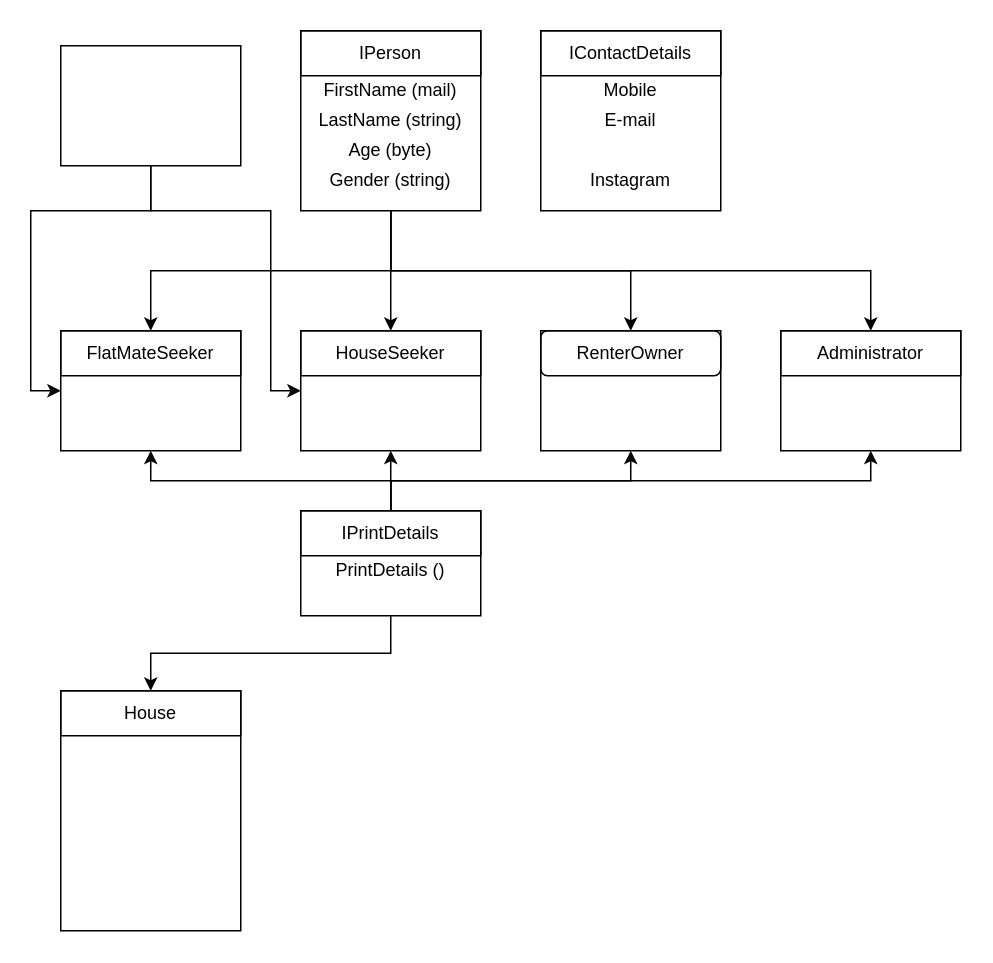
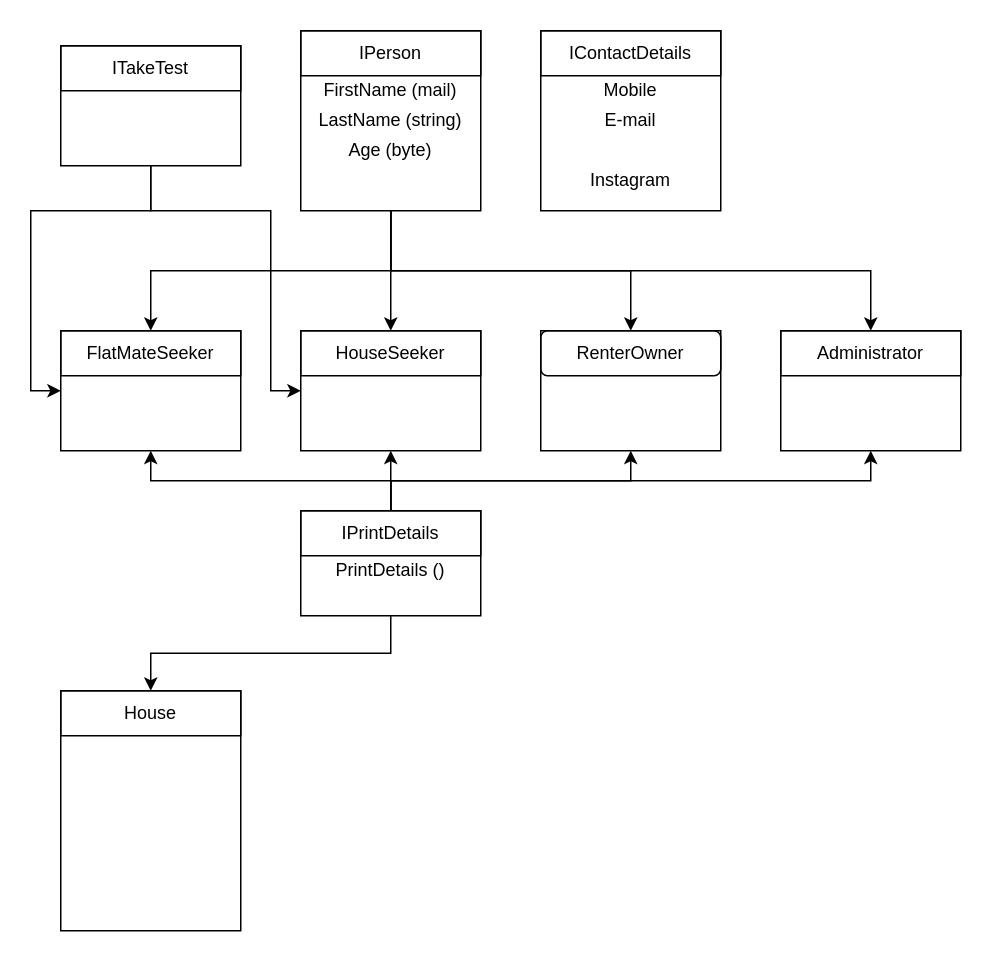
node "ITakeTest": added
node "Gender (string)": removed
